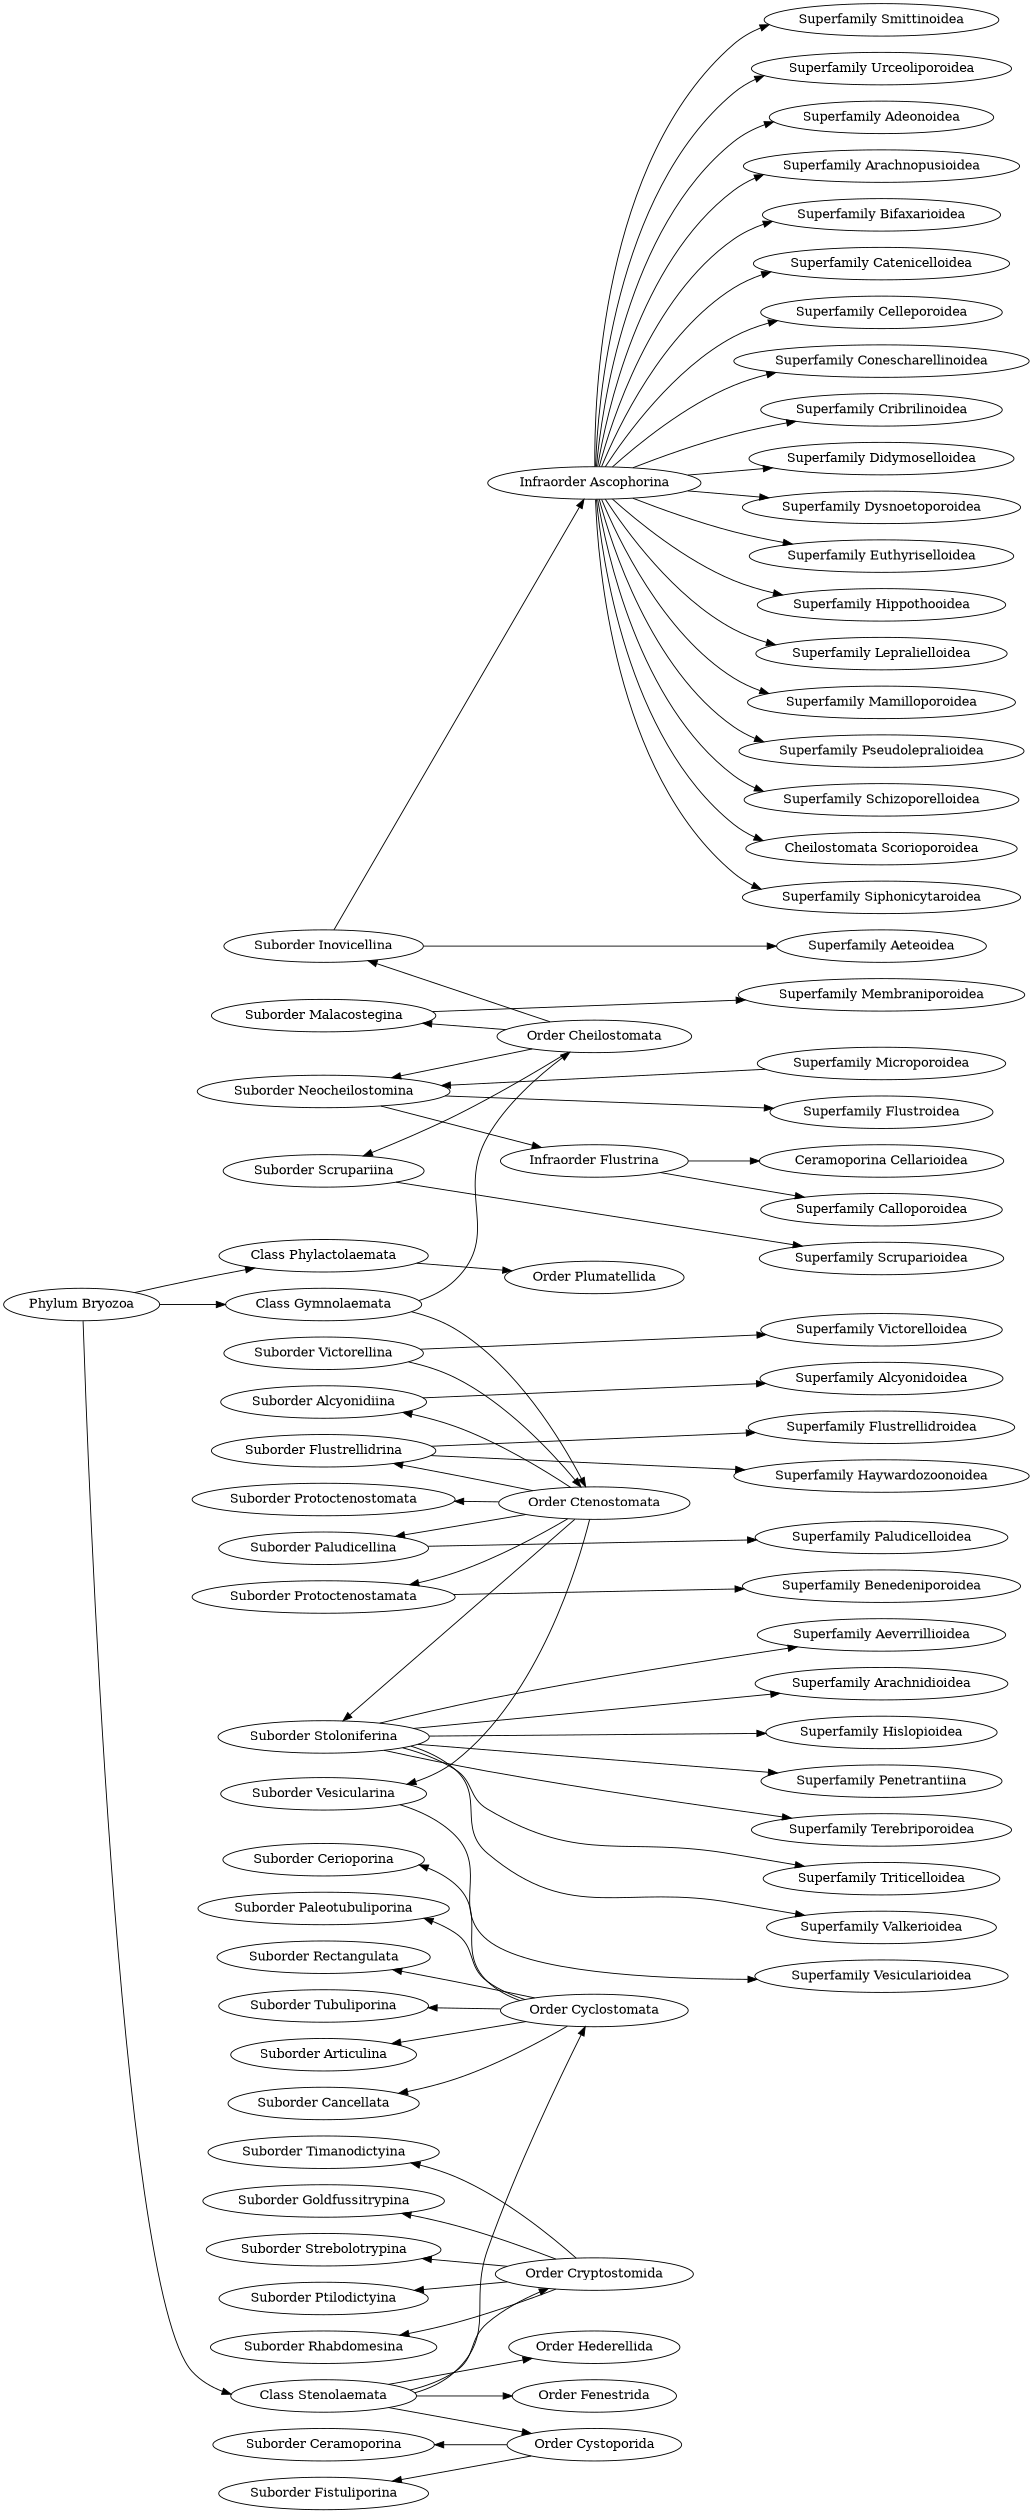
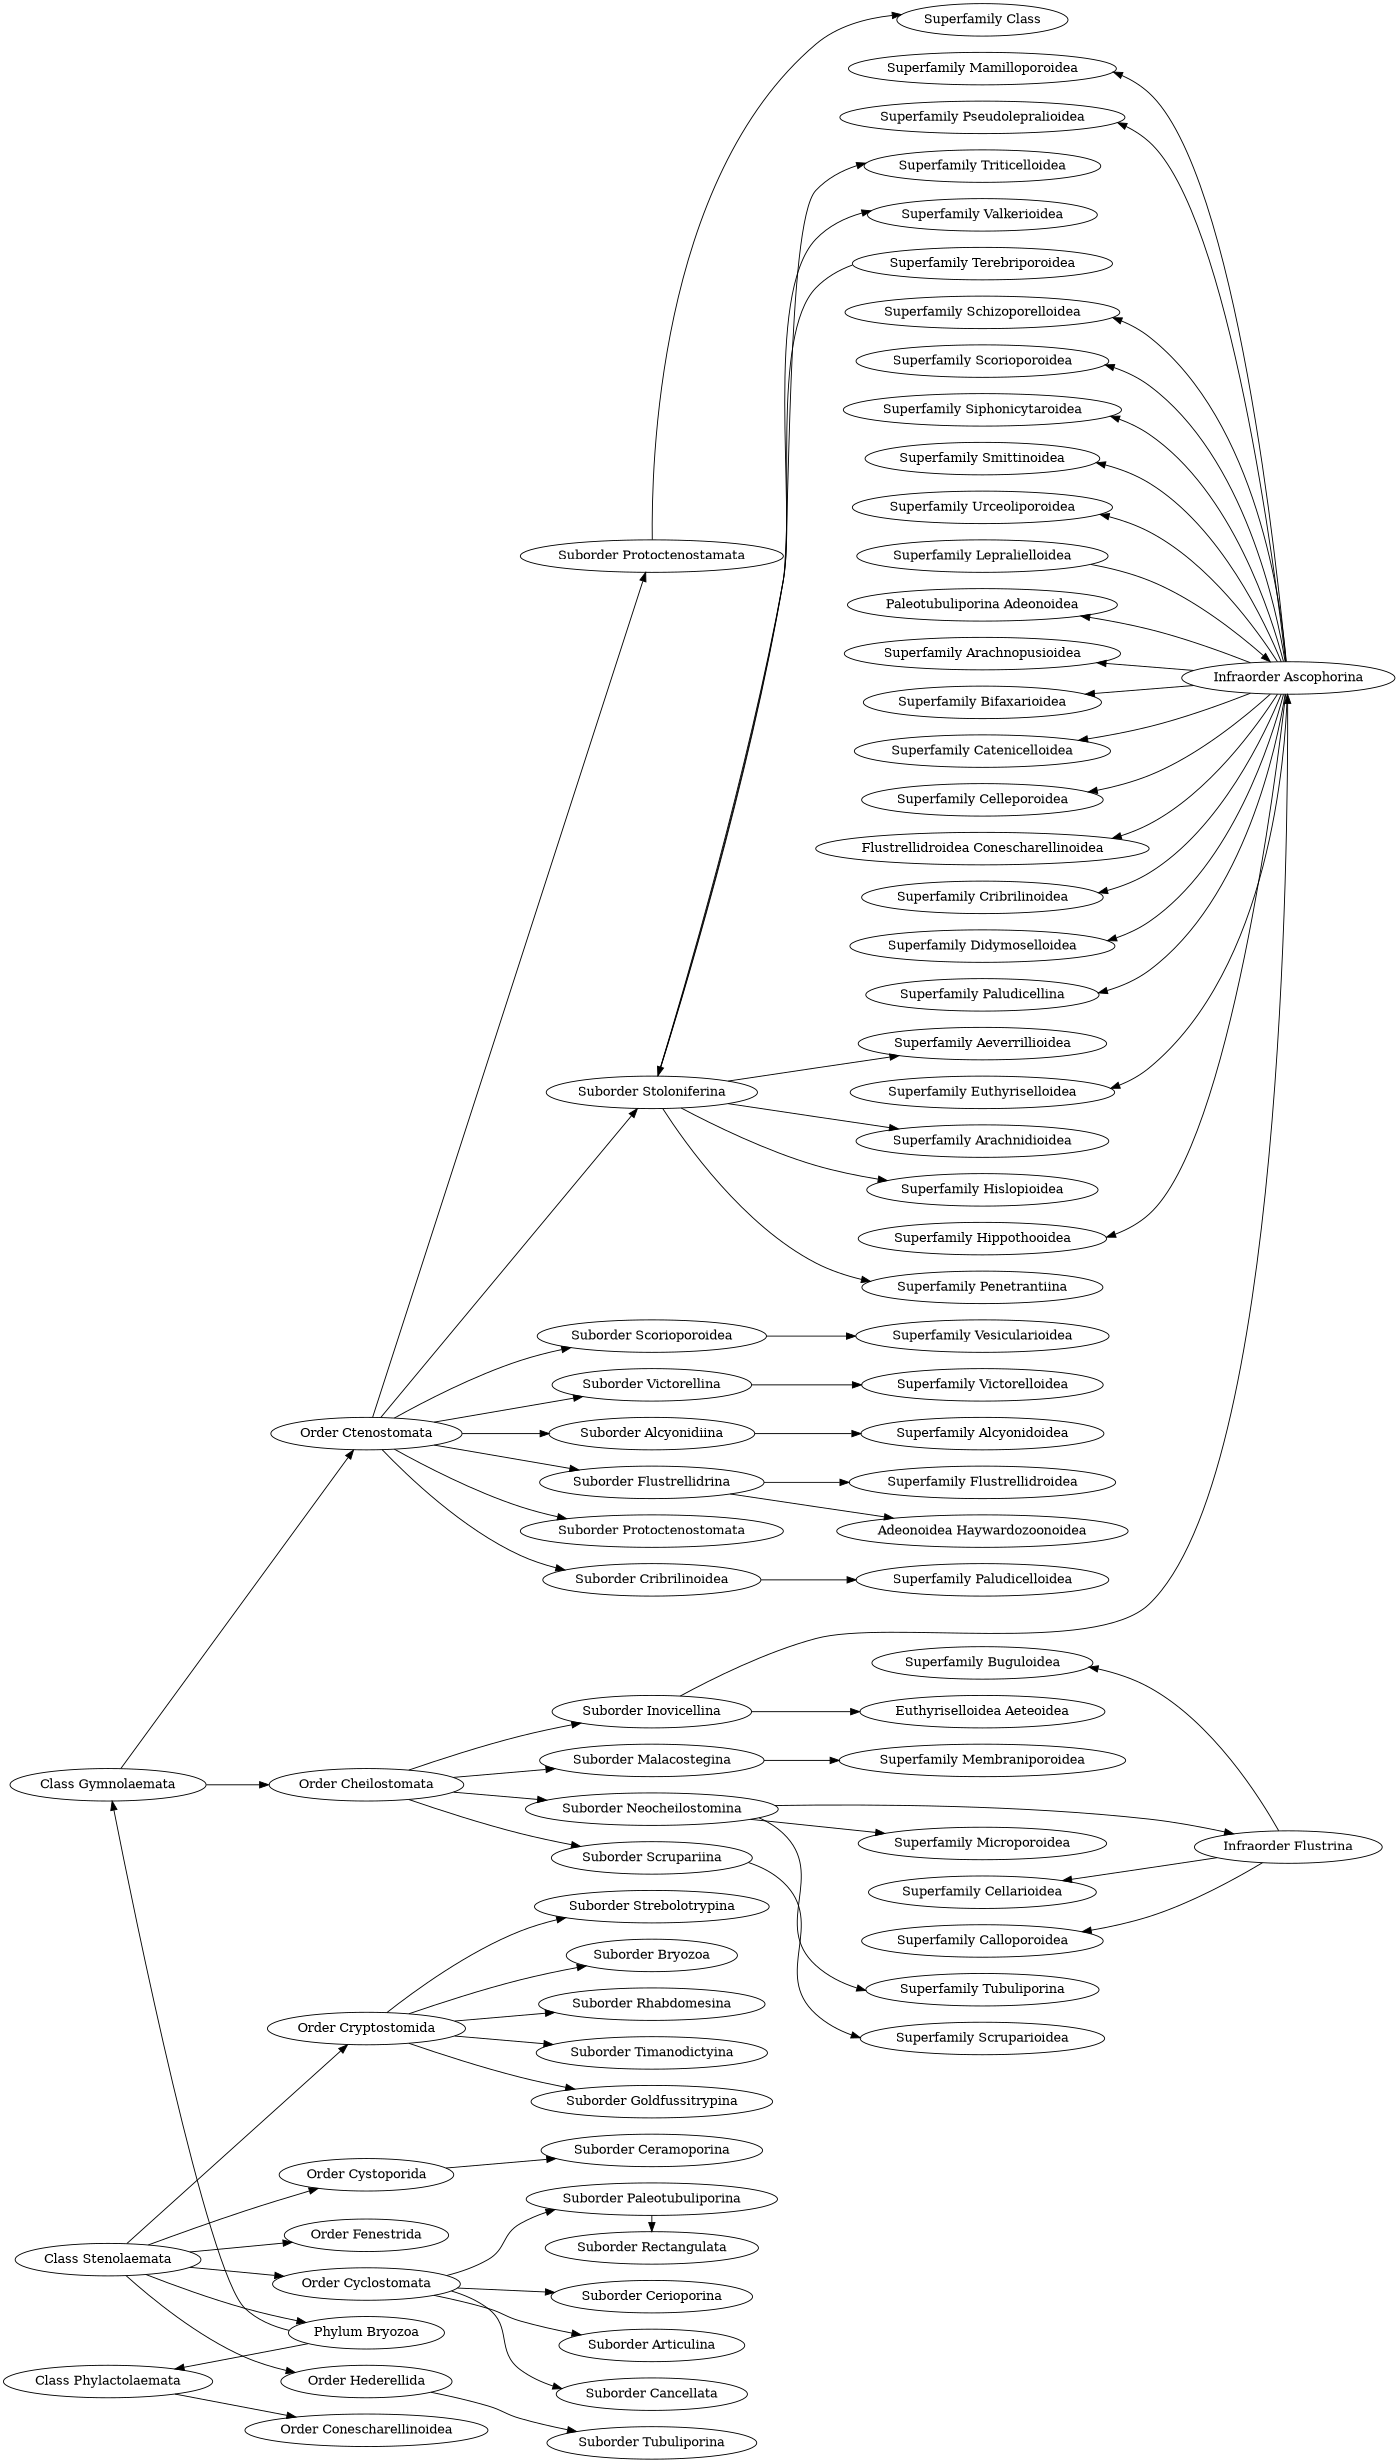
node "Superfamily Adeonoidea": label "Superfamily Adeonoidea" -> "Paleotubuliporina Adeonoidea"
node "Superfamily Conescharellinoidea": label "Superfamily Conescharellinoidea" -> "Flustrellidroidea Conescharellinoidea"
node "Superfamily Dysnoetoporoidea": label "Superfamily Dysnoetoporoidea" -> "Superfamily Paludicellina"
edge "Infraorder Ascophorina" -> "Superfamily Lepralielloidea": reversed
node "Cheilostomata Scorioporoidea": label "Cheilostomata Scorioporoidea" -> "Superfamily Scorioporoidea"
node "Superfamily Aeteoidea": label "Superfamily Aeteoidea" -> "Euthyriselloidea Aeteoidea"
edge "Superfamily Microporoidea" -> "Suborder Neocheilostomina": reversed
node "Superfamily Flustroidea": label "Superfamily Flustroidea" -> "Superfamily Tubuliporina"
node "Ceramoporina Cellarioidea": label "Ceramoporina Cellarioidea" -> "Superfamily Cellarioidea"
node "Order Plumatellida": label "Order Plumatellida" -> "Order Conescharellinoidea"
edge "Suborder Victorellina" -> "Order Ctenostomata": reversed
node "Superfamily Haywardozoonoidea": label "Superfamily Haywardozoonoidea" -> "Adeonoidea Haywardozoonoidea"
node "Suborder Paludicellina": label "Suborder Paludicellina" -> "Suborder Cribrilinoidea"
node "Superfamily Benedeniporoidea": label "Superfamily Benedeniporoidea" -> "Superfamily Class"
node "Superfamily Buguloidea": added
edge "Suborder Stoloniferina" -> "Superfamily Terebriporoidea": reversed
node "Suborder Vesicularina": label "Suborder Vesicularina" -> "Suborder Scorioporoidea"
edge "Phylum Bryozoa" -> "Class Stenolaemata": reversed
edge "Order Cyclostomata" -> "Suborder Rectangulata": now "Suborder Paleotubuliporina" -> "Suborder Rectangulata"
edge "Order Cyclostomata" -> "Suborder Tubuliporina": now "Order Hederellida" -> "Suborder Tubuliporina"
node "Suborder Ptilodictyina": label "Suborder Ptilodictyina" -> "Suborder Bryozoa"
node "Suborder Fistuliporina": removed
